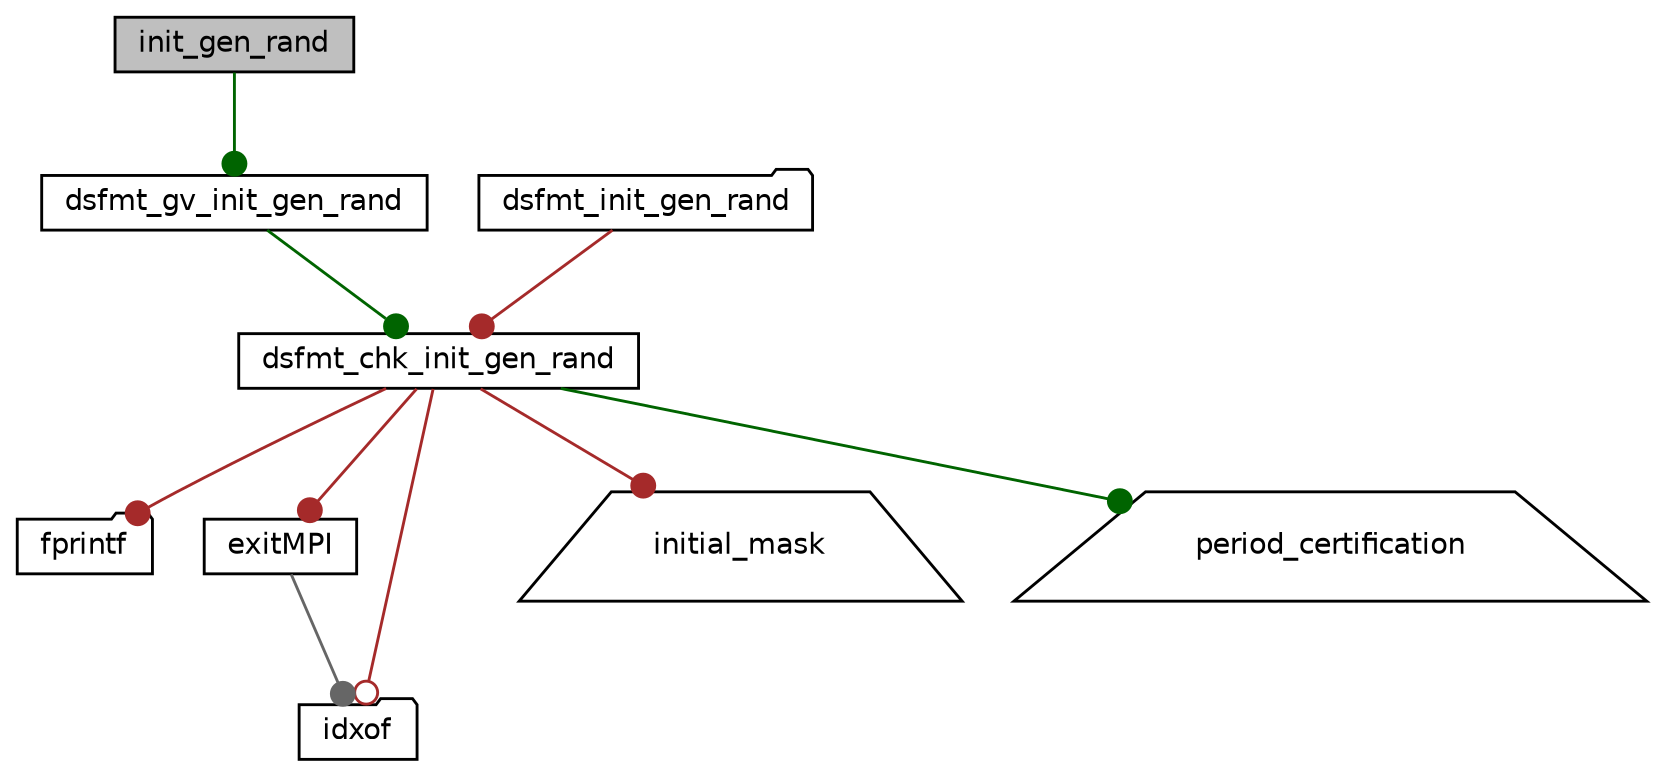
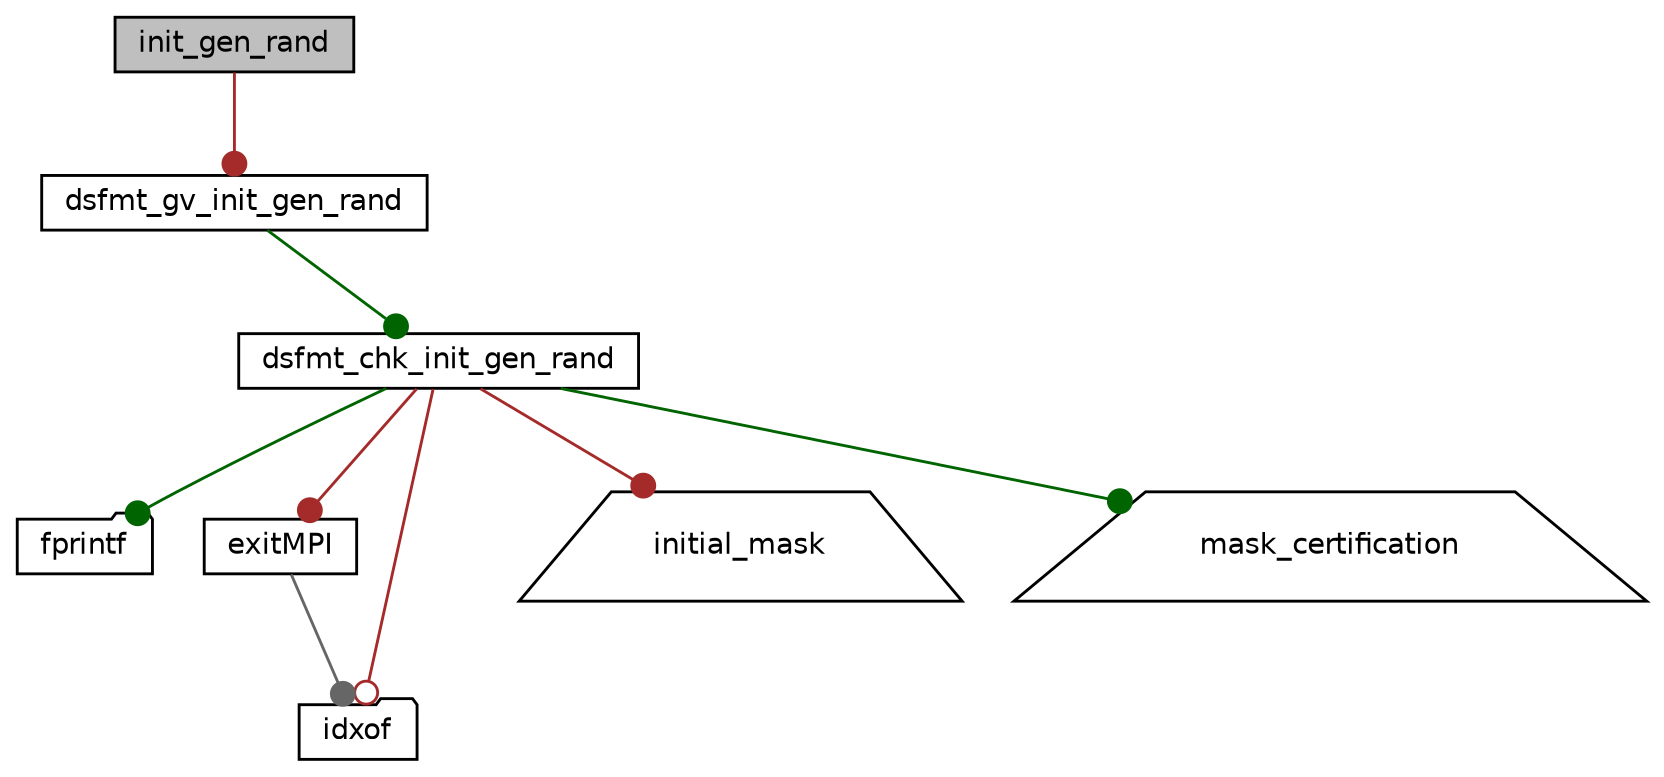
edge "init_gen_rand" -> "dsfmt_gv_init_gen_rand": color darkgreen -> brown
node "dsfmt_init_gen_rand": removed
edge "dsfmt_chk_init_gen_rand" -> "fprintf": color brown -> darkgreen
node "period_certification": label "period_certification" -> "mask_certification"
